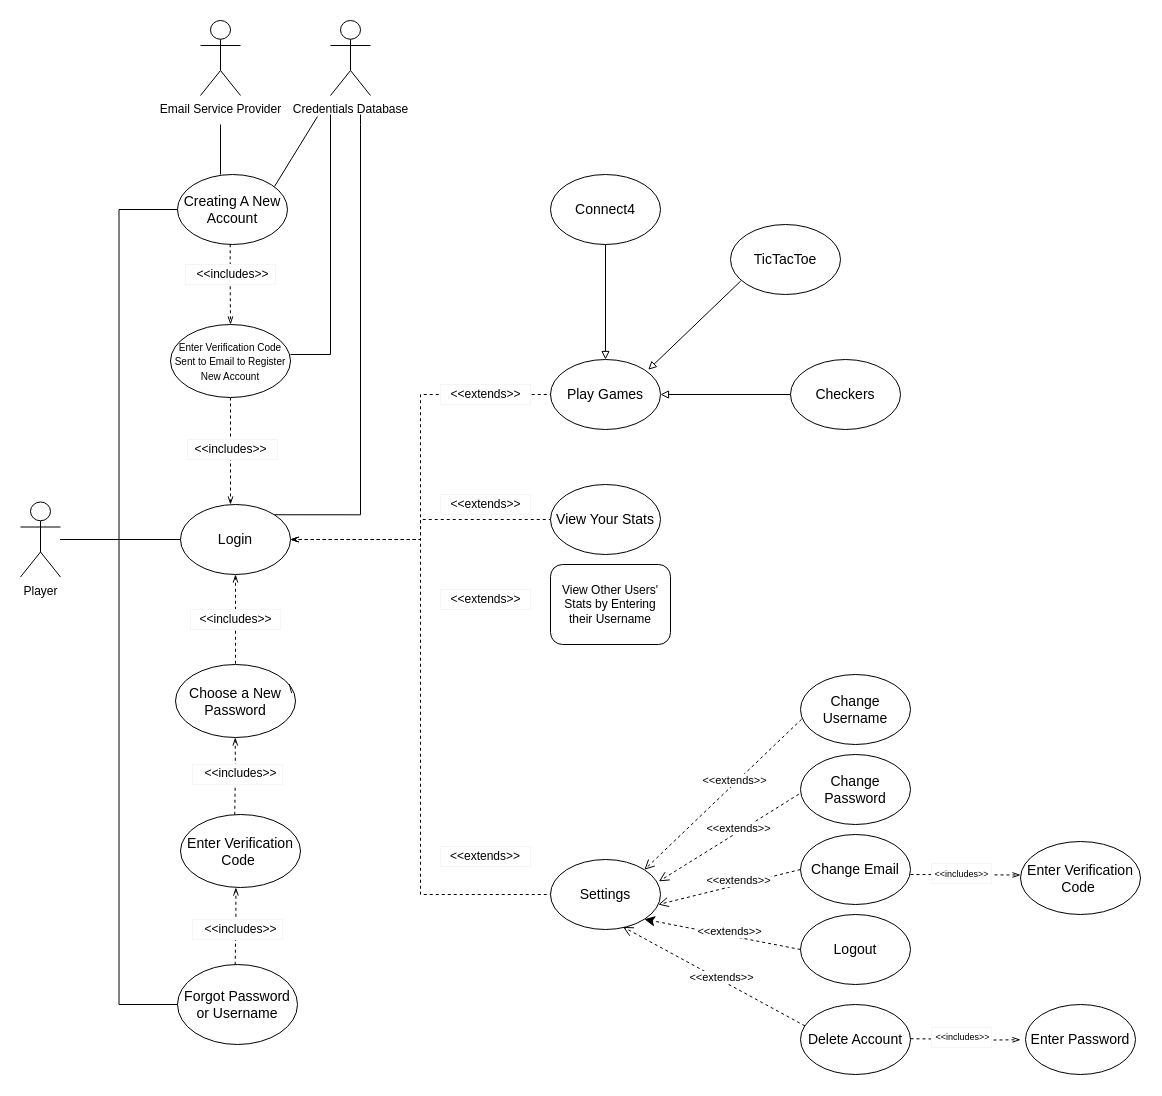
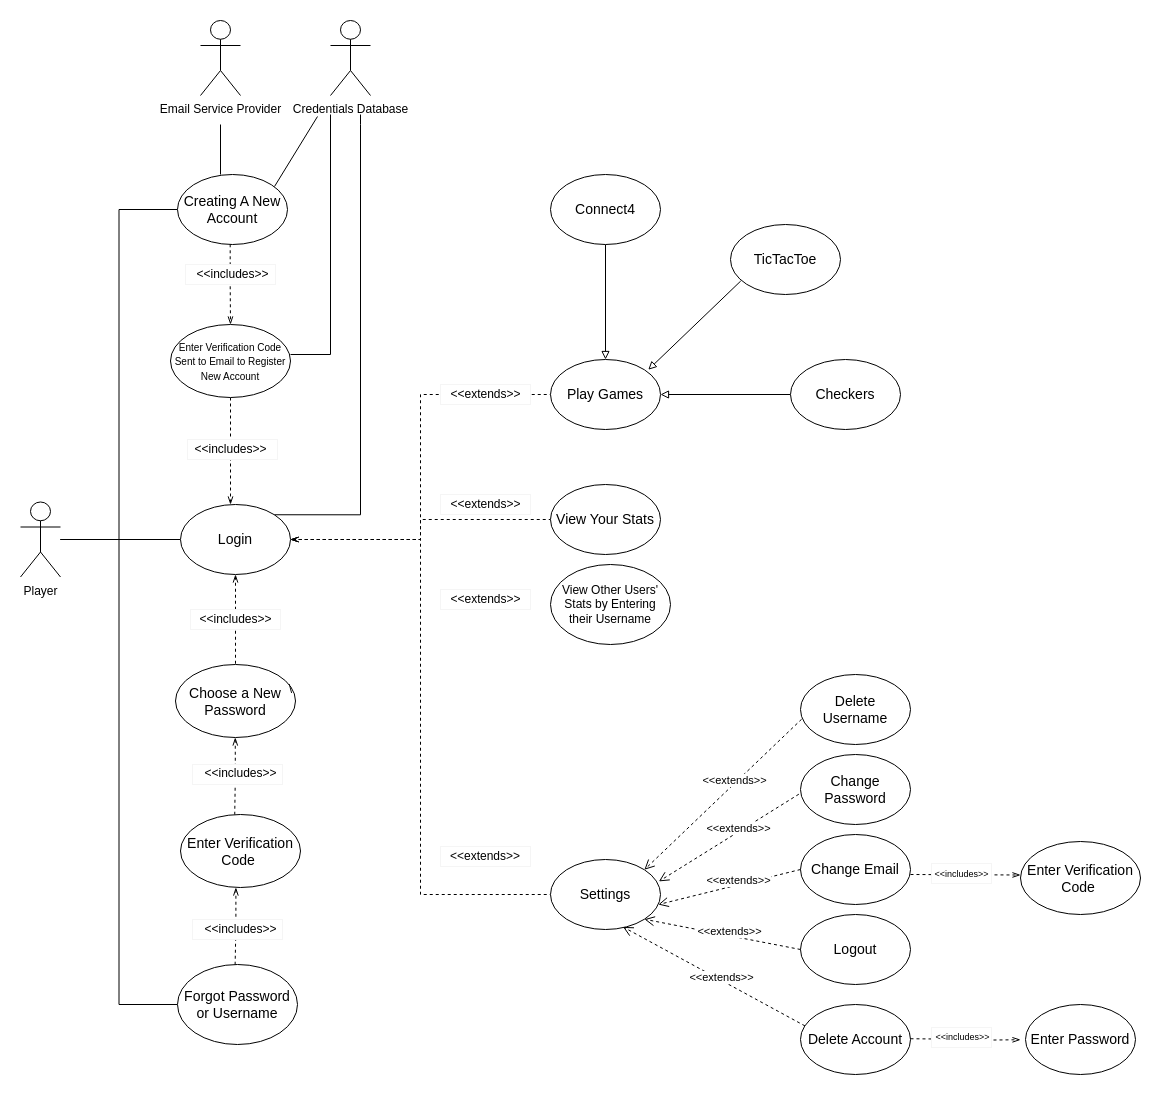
node "View Other Users' Stats by Entering their Username": shape rounded rectangle -> ellipse
node "Change Username": label "Change Username" -> "Delete Username"
edge "Logout" -> "Settings": arrowhead classic -> open
